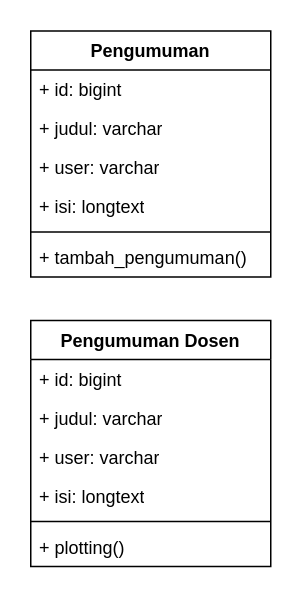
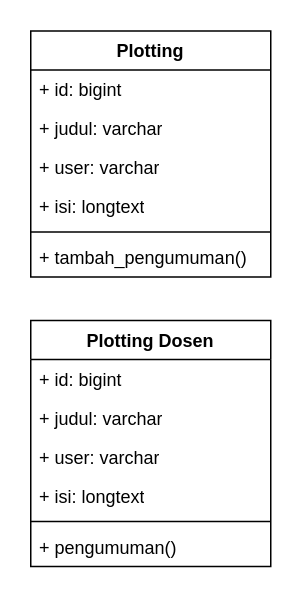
node "Pengumuman": label "Pengumuman" -> "Plotting"
node "Pengumuman Dosen": label "Pengumuman Dosen" -> "Plotting Dosen"
node "+ plotting()": label "+ plotting()" -> "+ pengumuman()"
